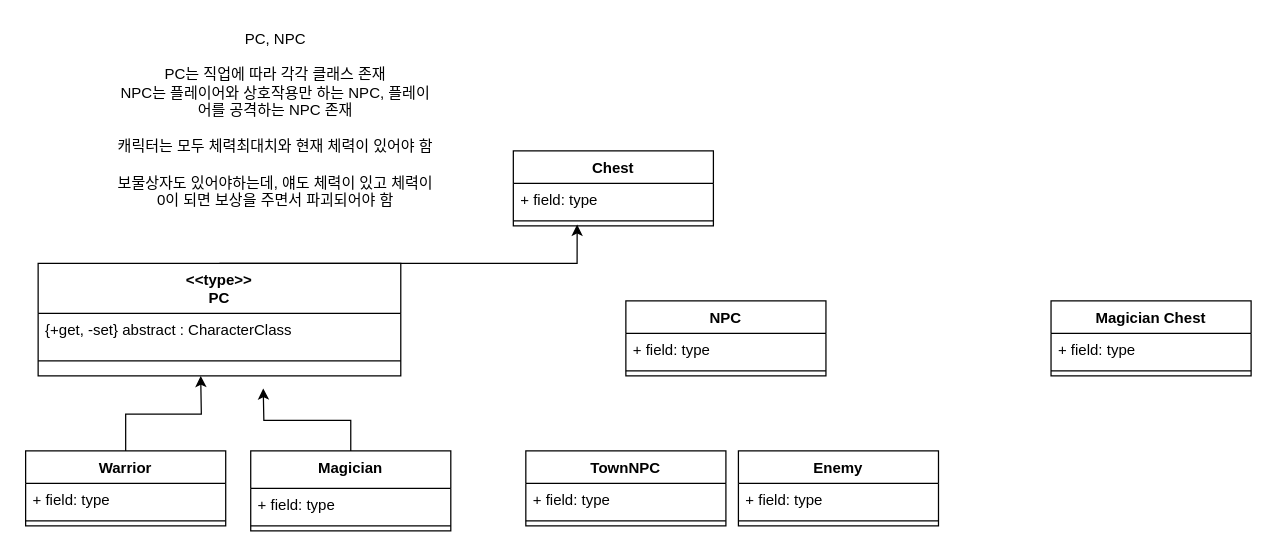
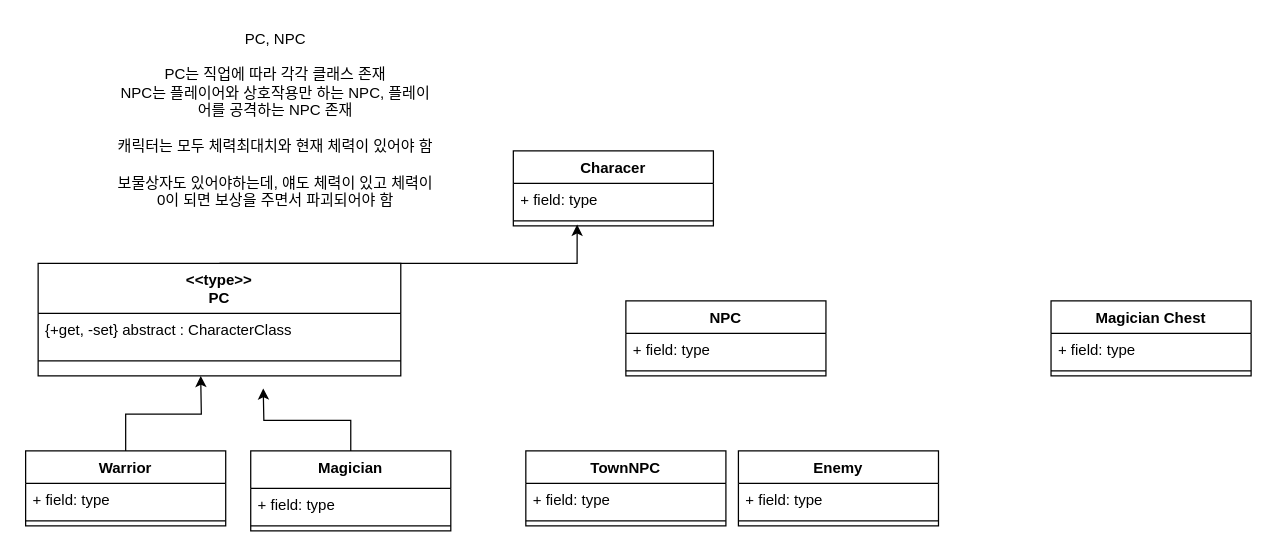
node "Chest": label "Chest" -> "Characer"
